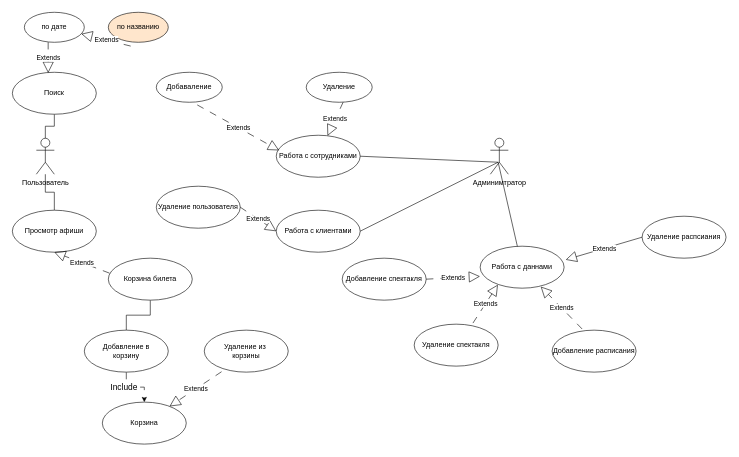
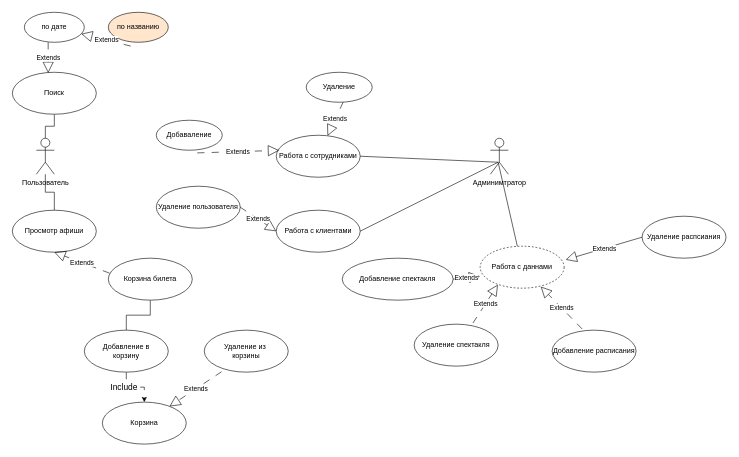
node "Добаваление": moved (189, 87) -> (189, 135)
node "Работа с даннами": style solid -> dashed
node "Добавление спектакля": size 84x42 -> 111x42
